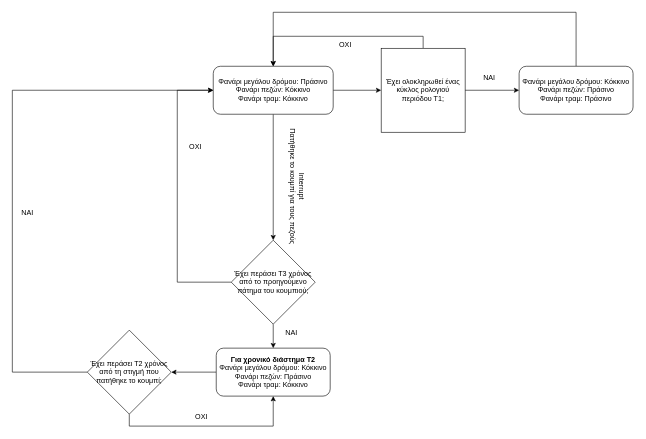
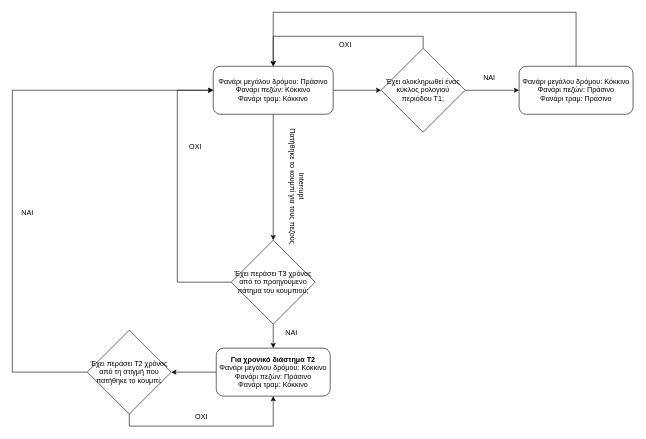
node "Έχει ολοκληρωθεί ένας κύκλος ρολογιού περιόδου Τ1;": shape rectangle -> diamond
